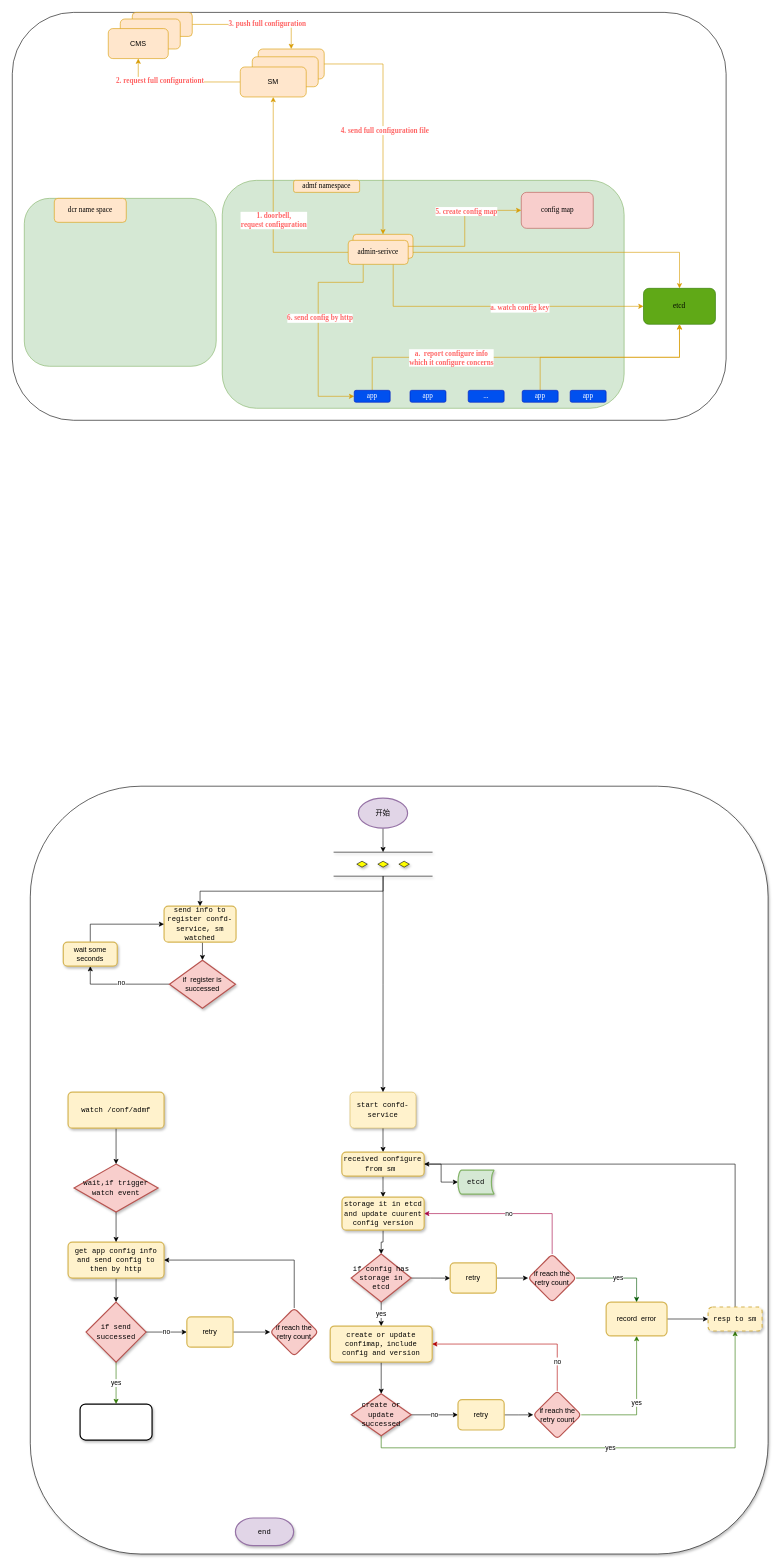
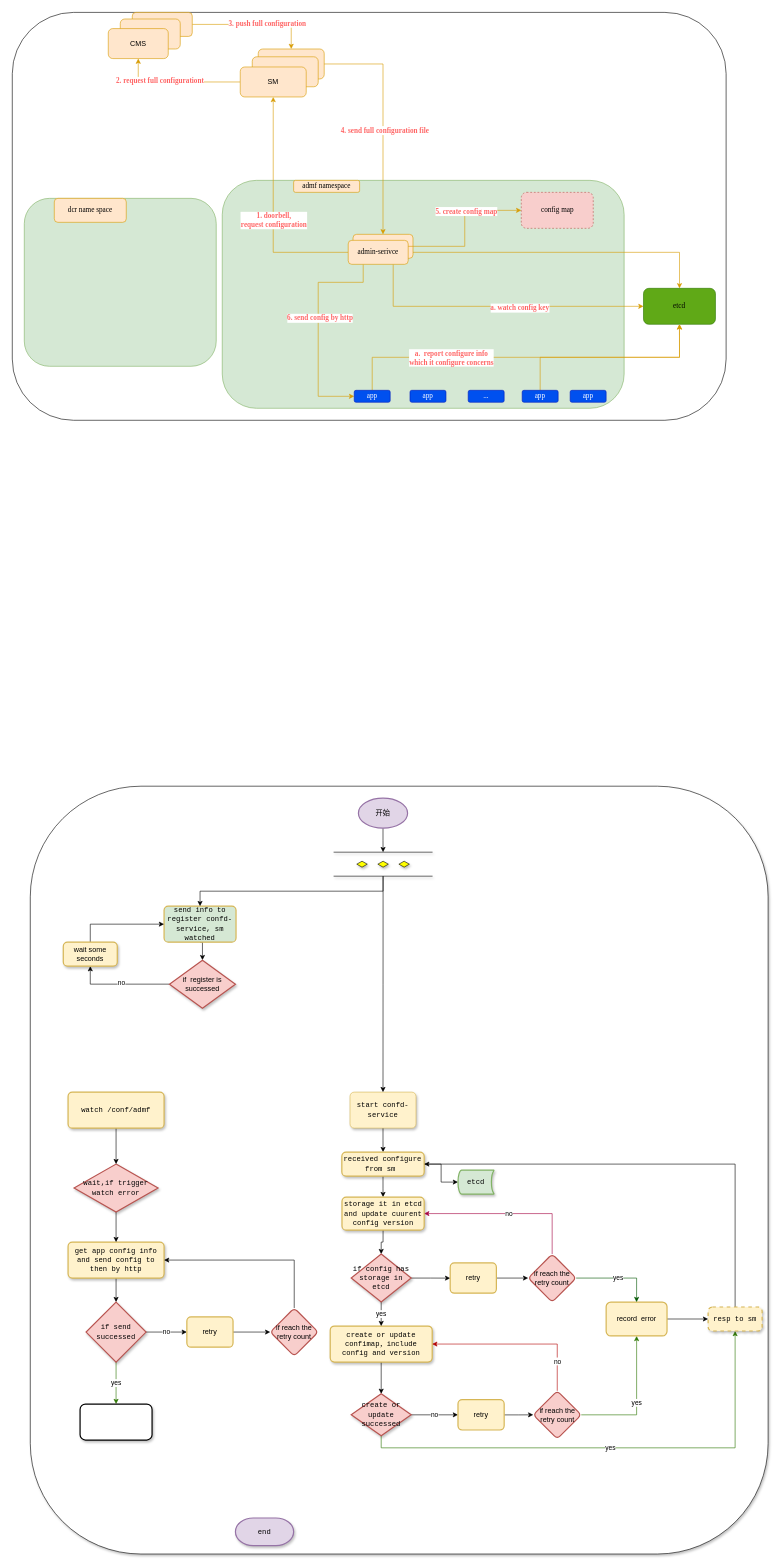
node "config map": style solid -> dashed
node "send info to register confd-service, sm watched": fillcolor #fff2cc -> #d5e8d4
node "wait,if trigger watch event": label "wait,if trigger watch event" -> "wait,if trigger watch error"
